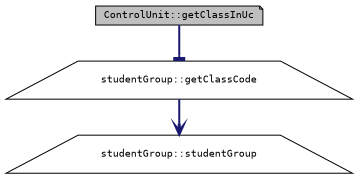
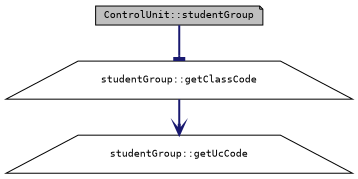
node "ControlUnit::getClassInUc": label "ControlUnit::getClassInUc" -> "ControlUnit::studentGroup"
node "studentGroup::studentGroup": label "studentGroup::studentGroup" -> "studentGroup::getUcCode"
